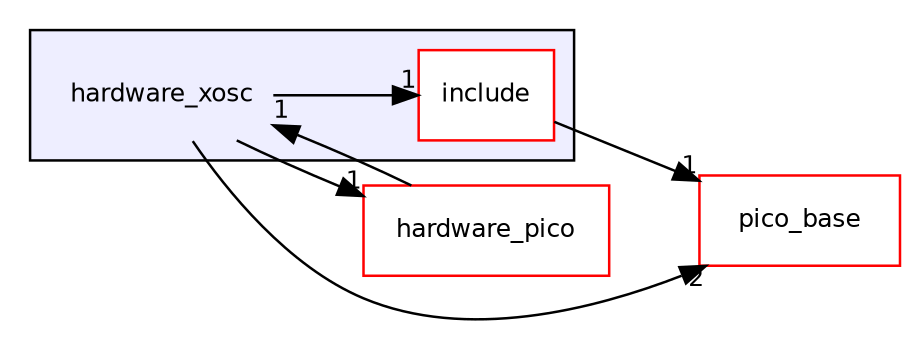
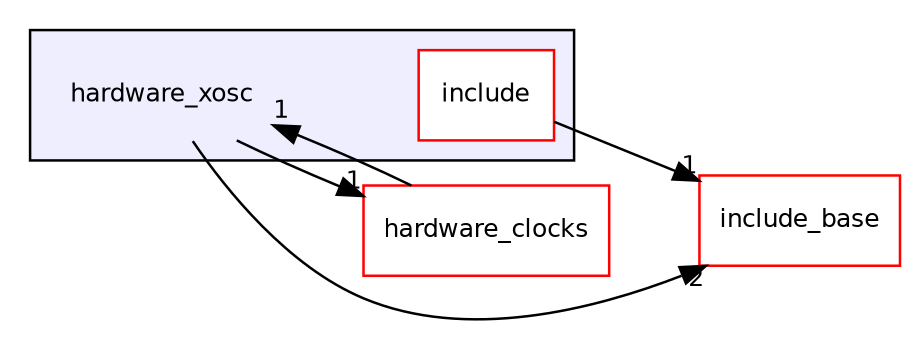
edge "hardware_xosc" -> "include": removed
node "pico_base": label "pico_base" -> "include_base"
node "hardware_pico": label "hardware_pico" -> "hardware_clocks"
